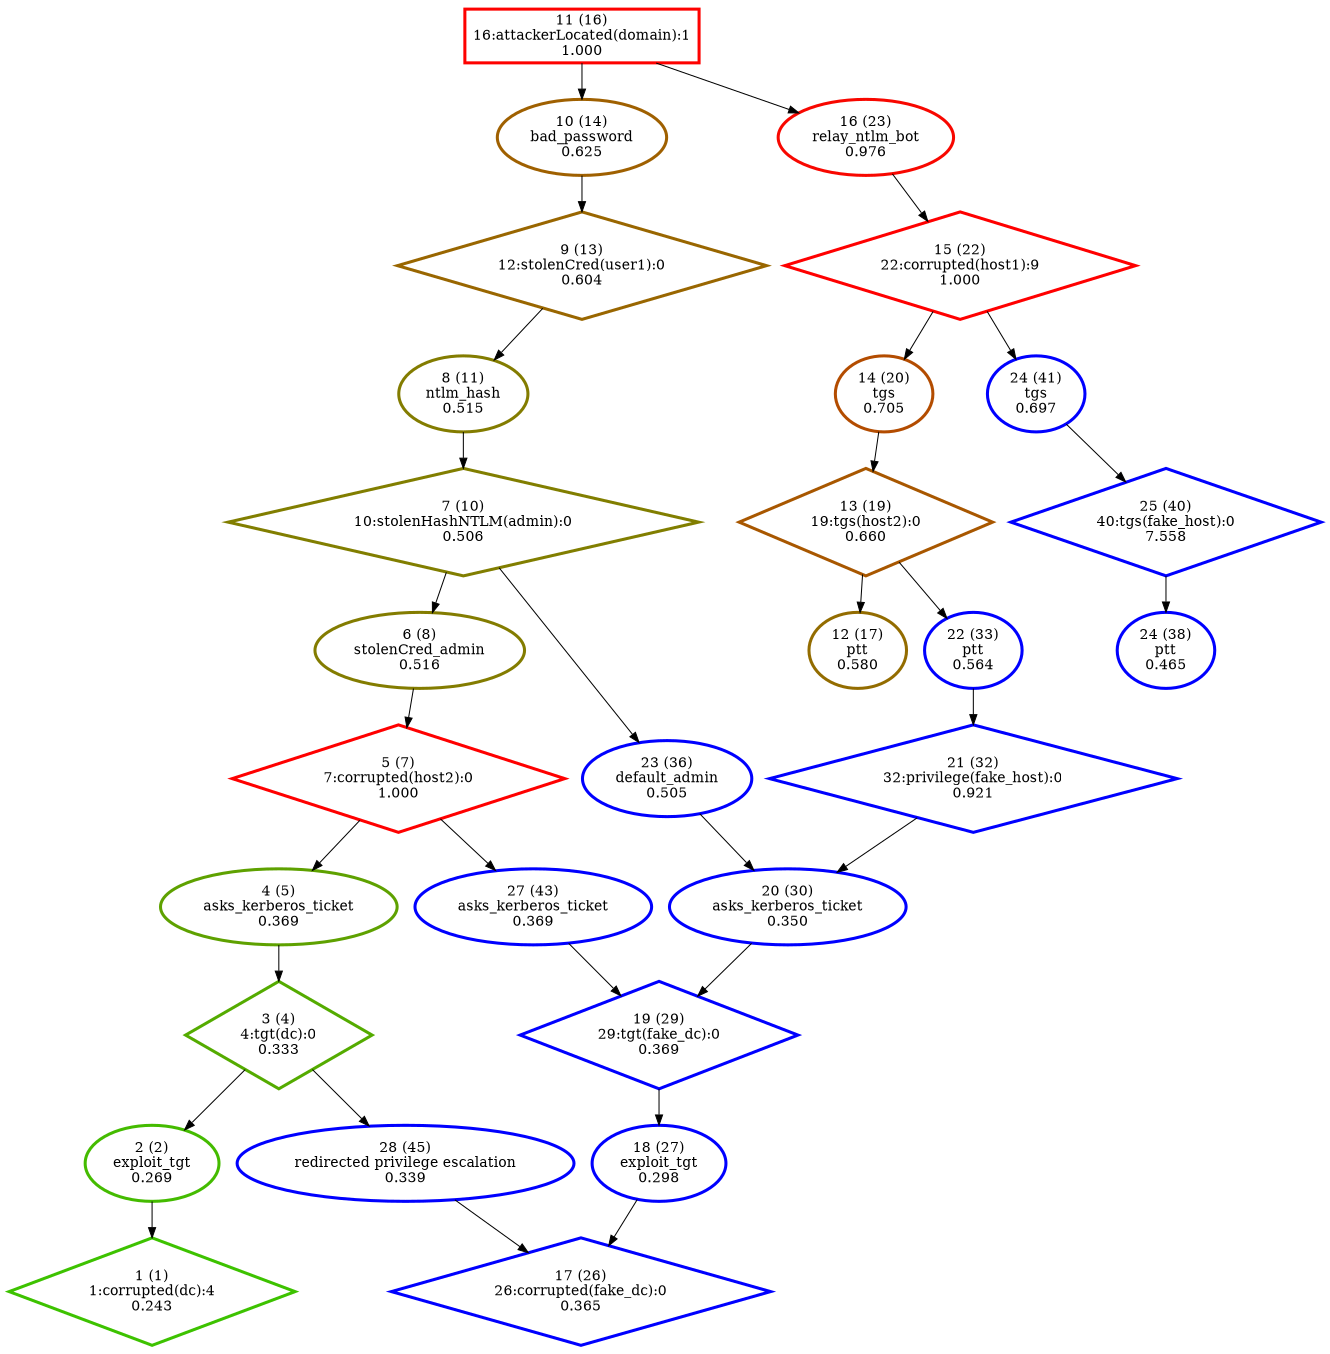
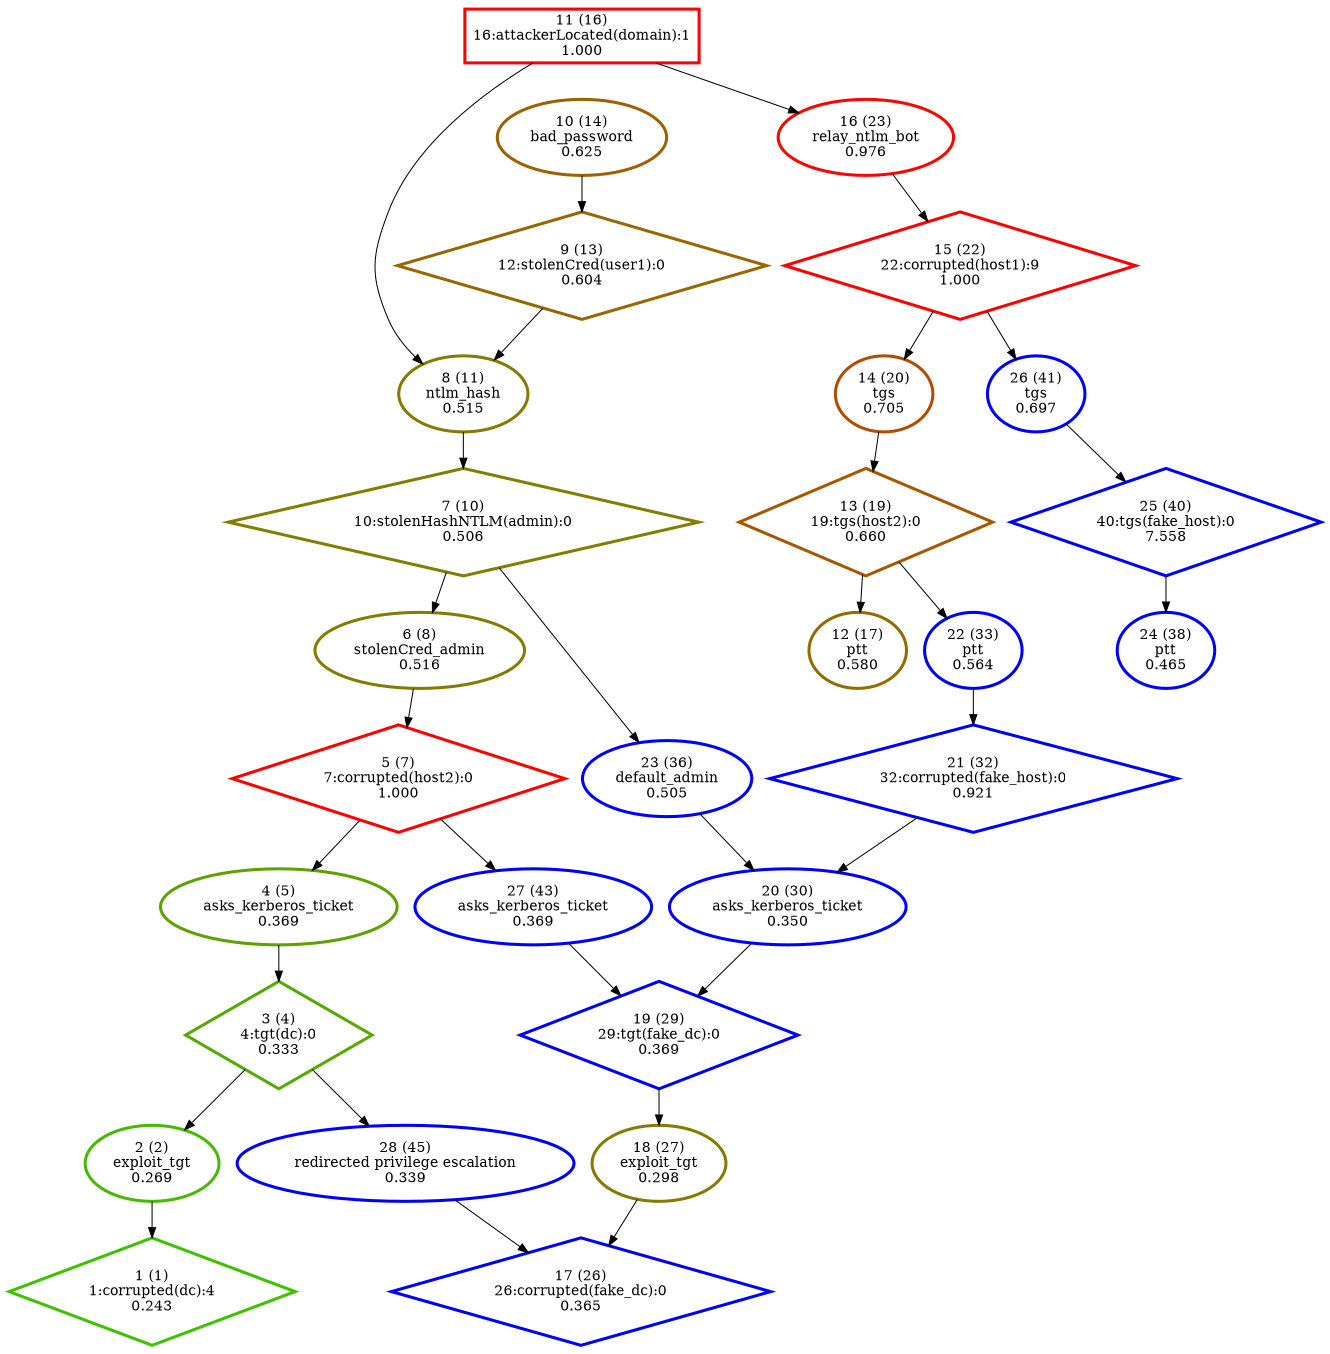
edge "11 (16) 16:attackerLocated(domain):1 1.000" -> "10 (14) bad_password 0.625": now "11 (16) 16:attackerLocated(domain):1 1.000" -> "8 (11) ntlm_hash 0.515"
node "24 (41) tgs 0.697": label "24 (41) tgs 0.697" -> "26 (41) tgs 0.697"
node "21 (32) 32:privilege(fake_host):0 0.921": label "21 (32) 32:privilege(fake_host):0 0.921" -> "21 (32) 32:corrupted(fake_host):0 0.921"
node "18 (27) exploit_tgt 0.298": color blue -> #837c00
